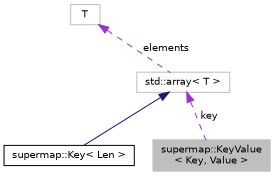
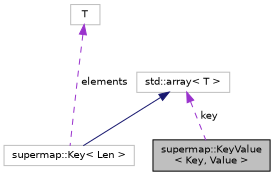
edge "std::array< T >" -> "T": now "supermap::Key< Len >" -> "T"
node "supermap::Key< Len >": color black -> grey75
node "supermap::KeyValue < Key, Value >": color grey75 -> black
